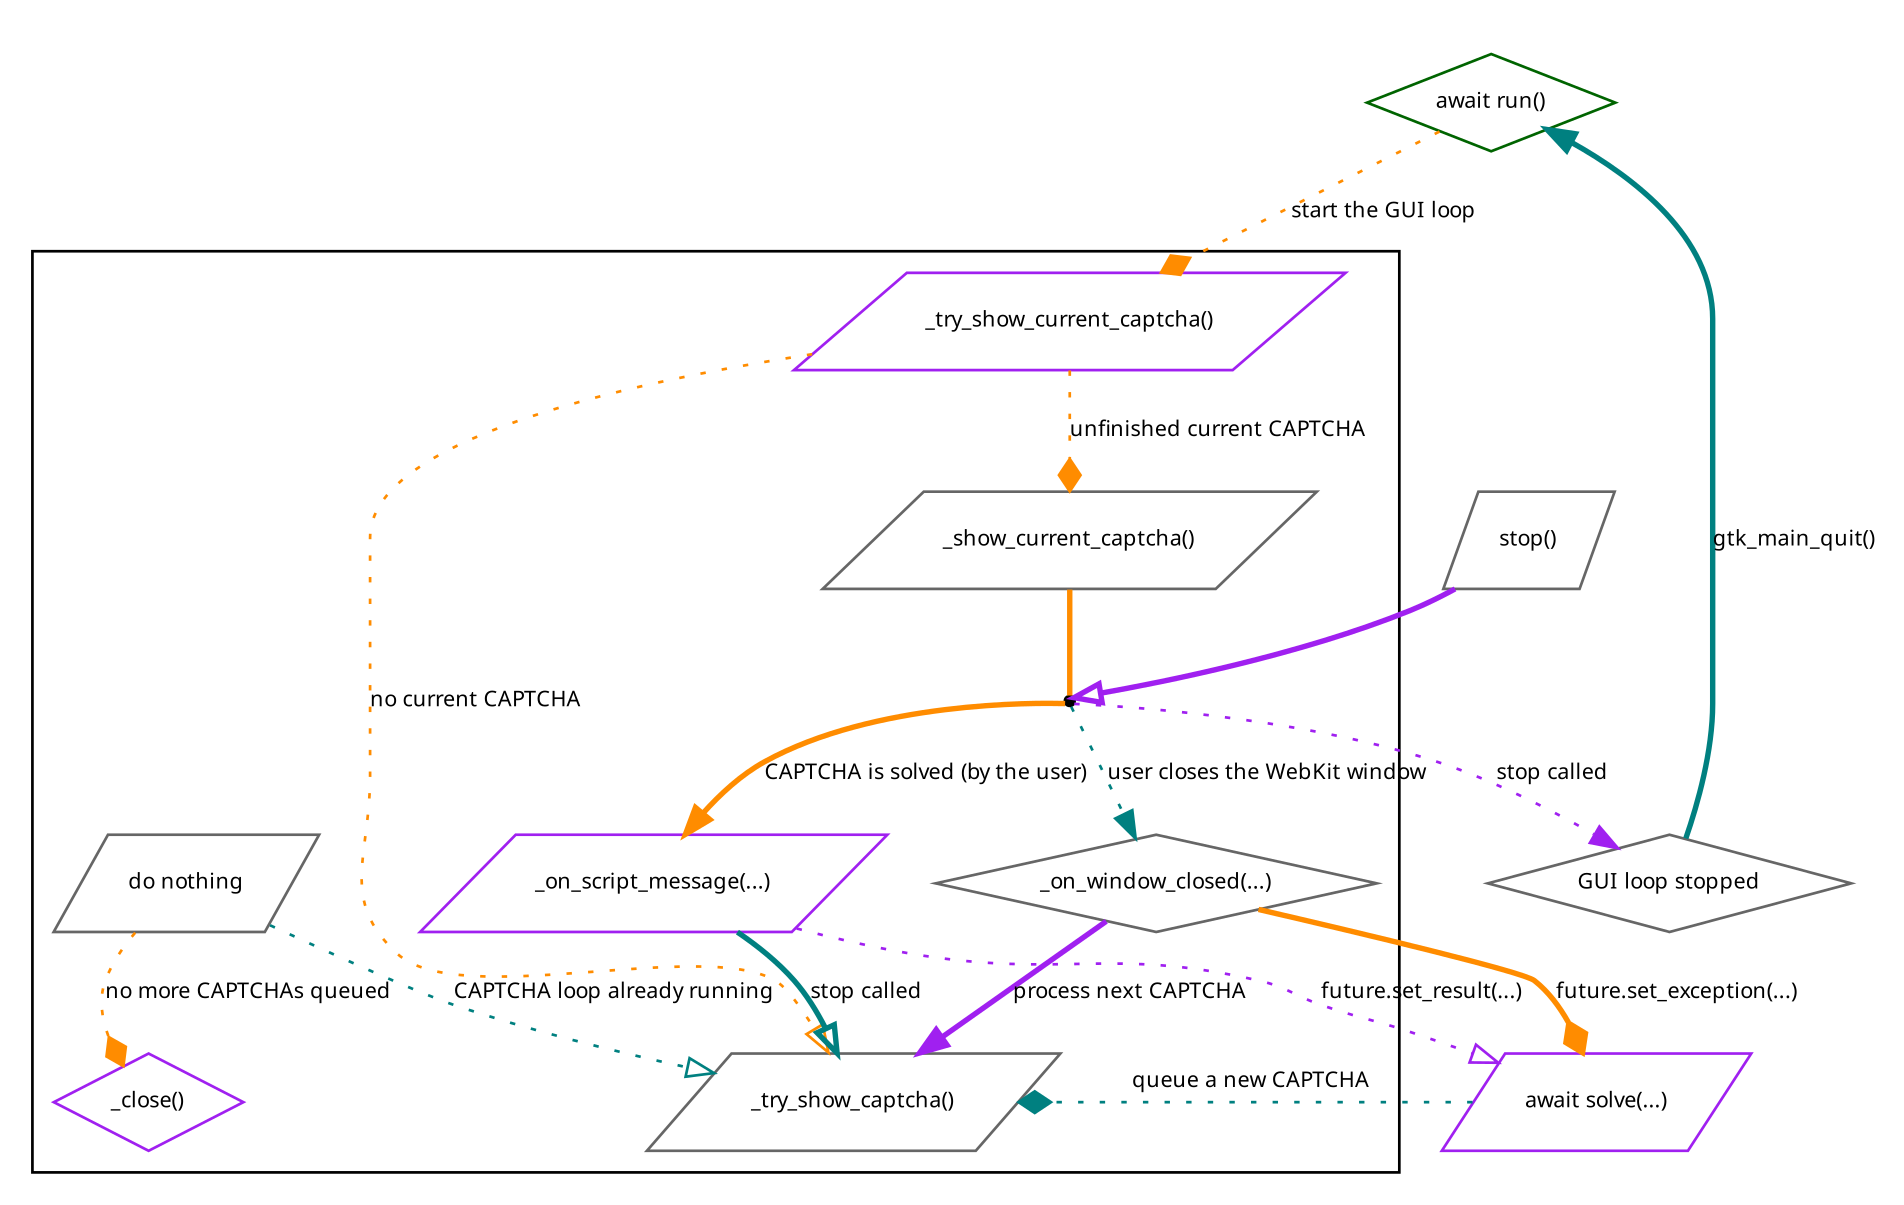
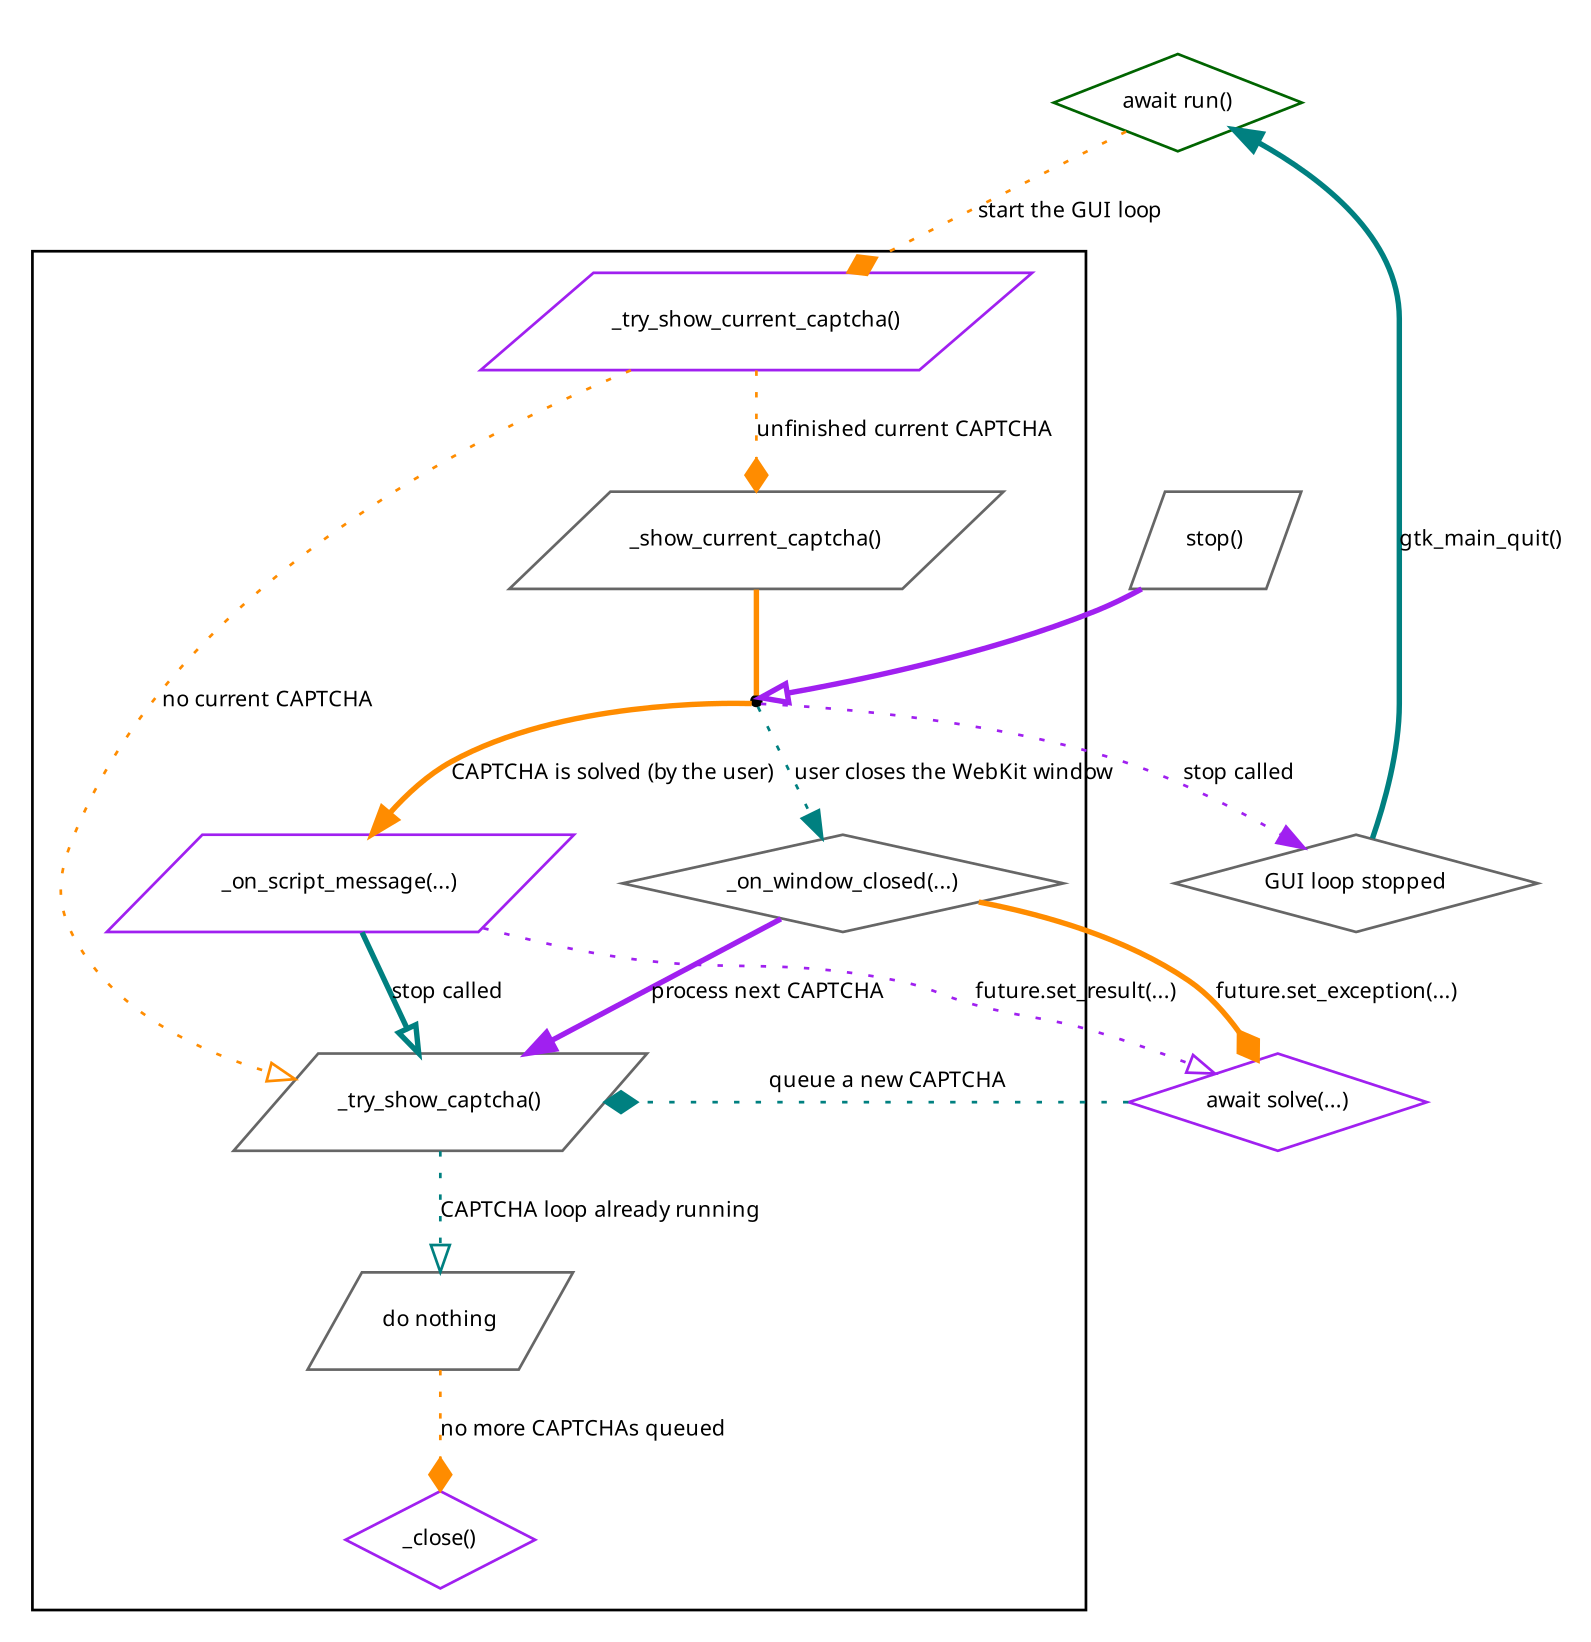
edge "do nothing" -> "_try_show_captcha()": reversed
node "await solve(...)": shape parallelogram -> diamond
